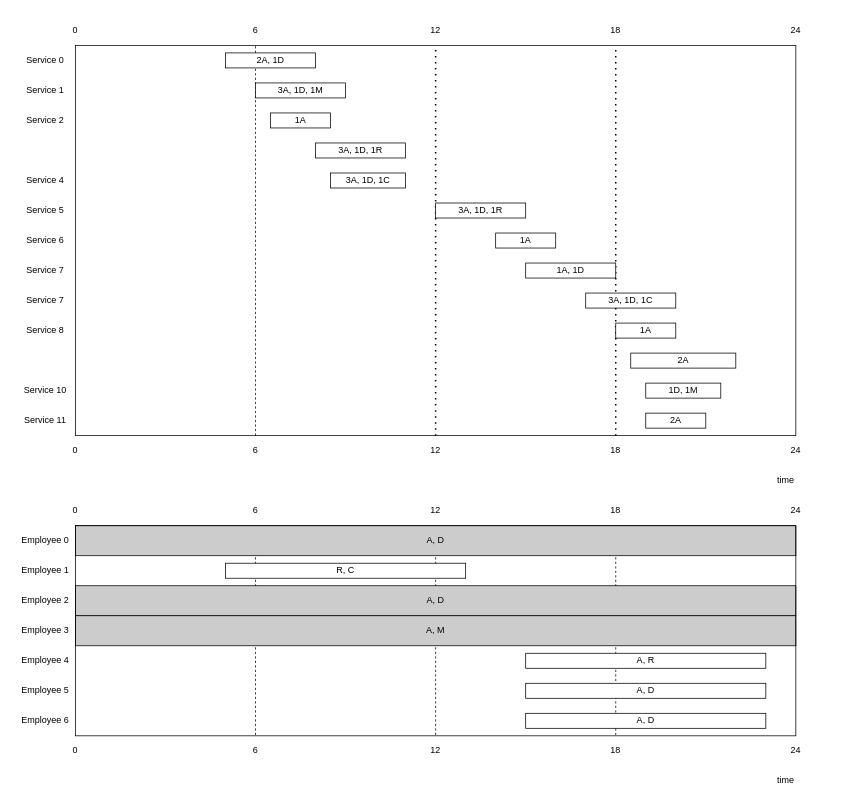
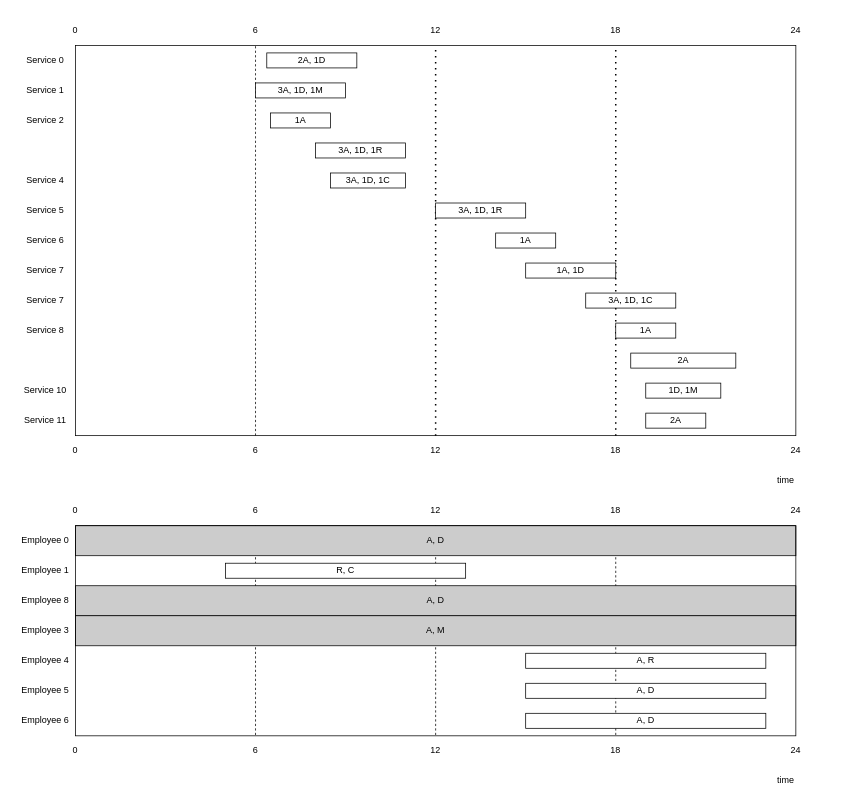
node "2A, 1D": moved (270, 60) -> (312, 60)
node "Employee 2": label "Employee 2" -> "Employee 8"
